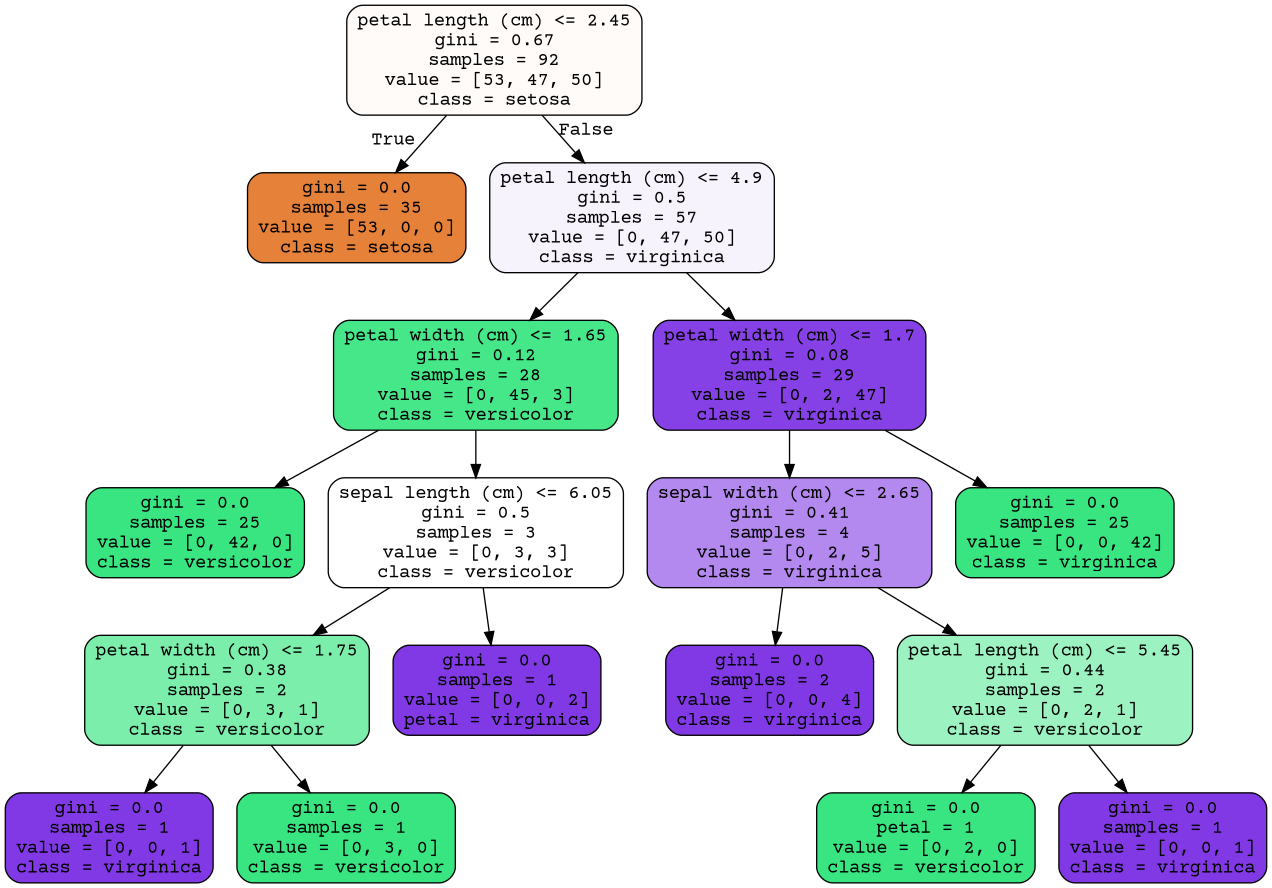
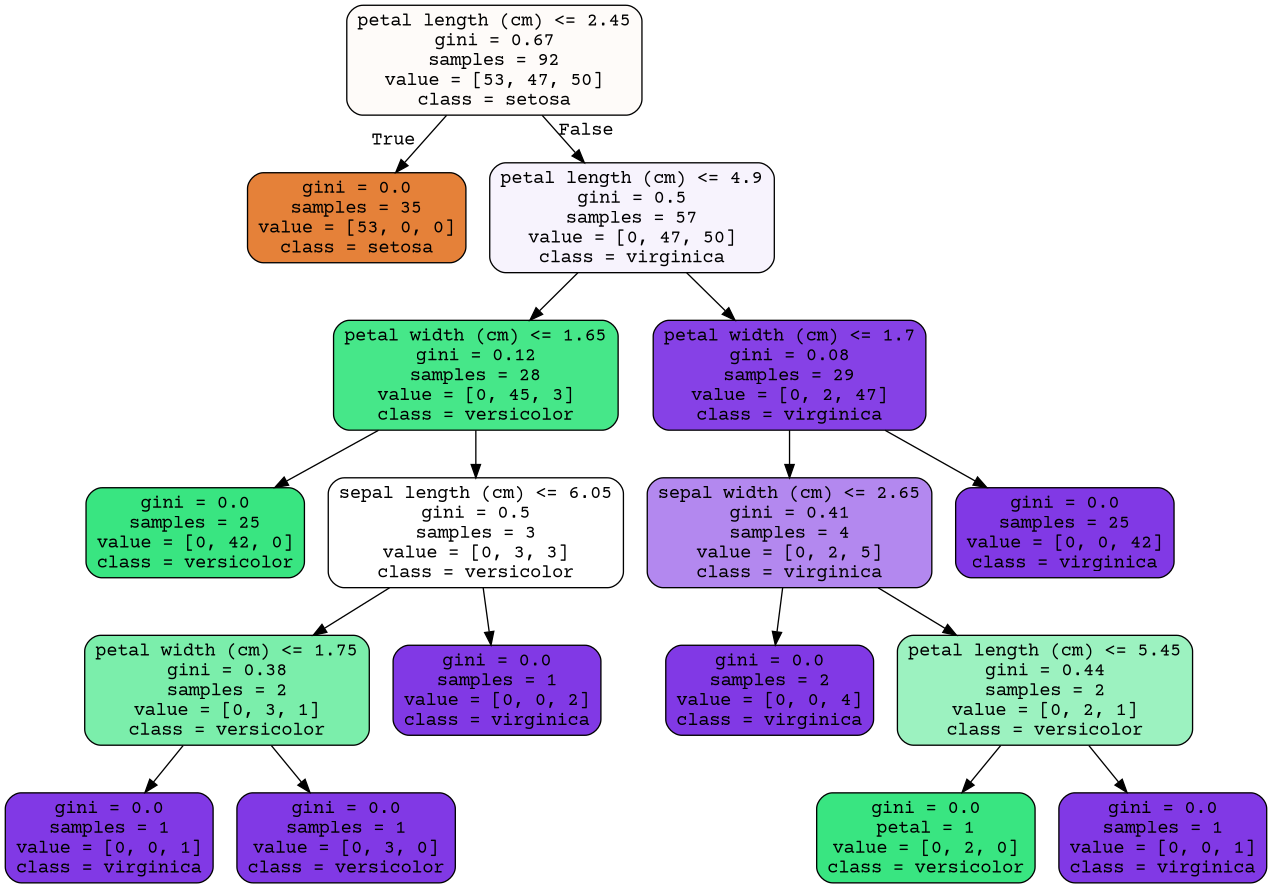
node "gini = 0.0 samples = 25 value = [0, 0, 42] class = virginica": fillcolor #39e581 -> #8139e5
node "gini = 0.0 samples = 1 value = [0, 0, 2] petal = virginica": label "gini = 0.0 samples = 1 value = [0, 0, 2] petal = virginica" -> "gini = 0.0 samples = 1 value = [0, 0, 2] class = virginica"
node "gini = 0.0 samples = 1 value = [0, 3, 0] class = versicolor": fillcolor #39e581 -> #8139e5
